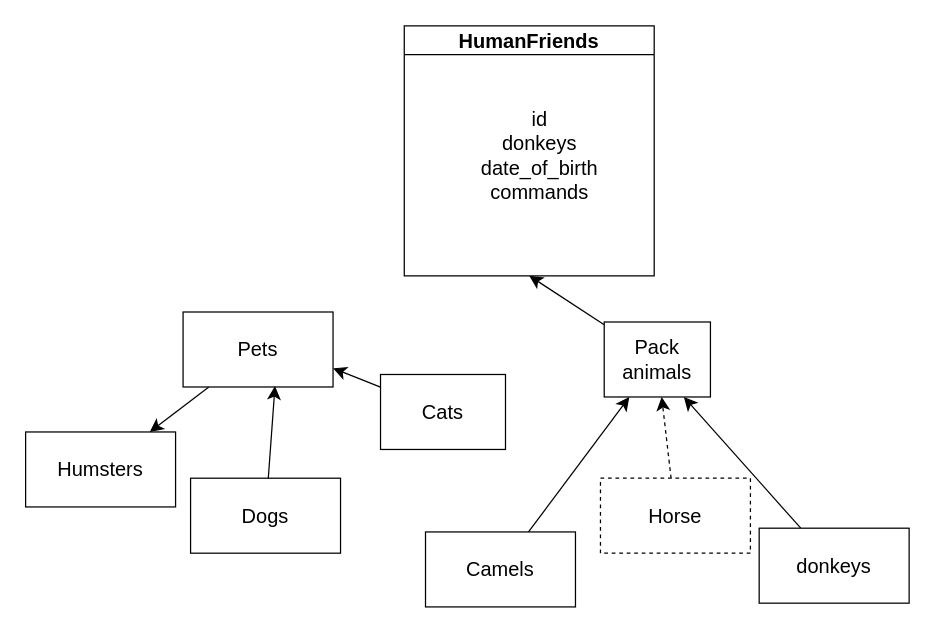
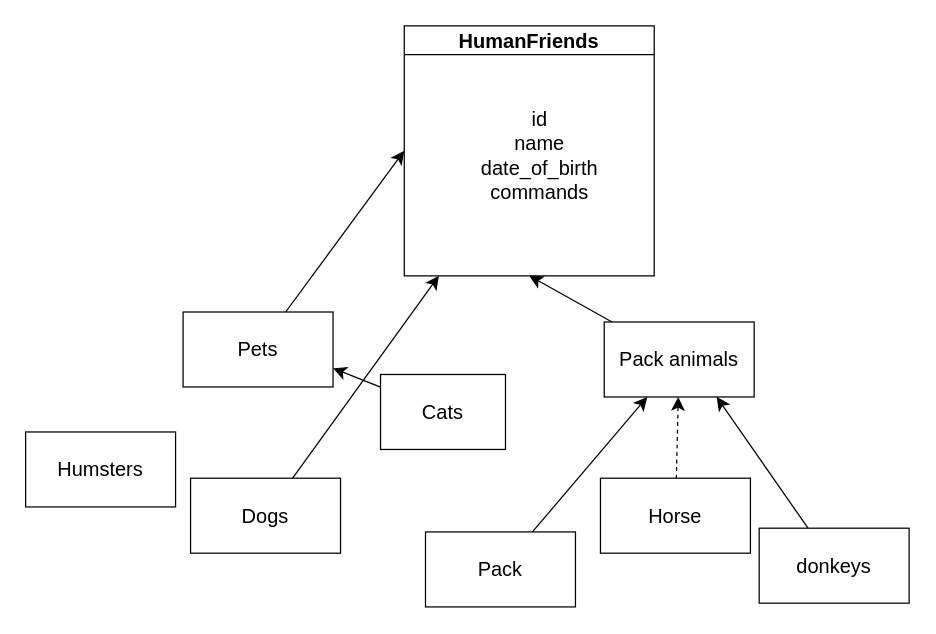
node "id donkeys date_of_birth commands": label "id donkeys date_of_birth commands" -> "id name date_of_birth commands"
node "Pack animals": size 106x75 -> 150x75
edge "Pets" -> "Humsters": now "Pets" -> "HumanFriends"
edge "Dogs" -> "Pets": now "Dogs" -> "HumanFriends"
node "Horse": style dashed -> solid
node "Camels": label "Camels" -> "Pack"
